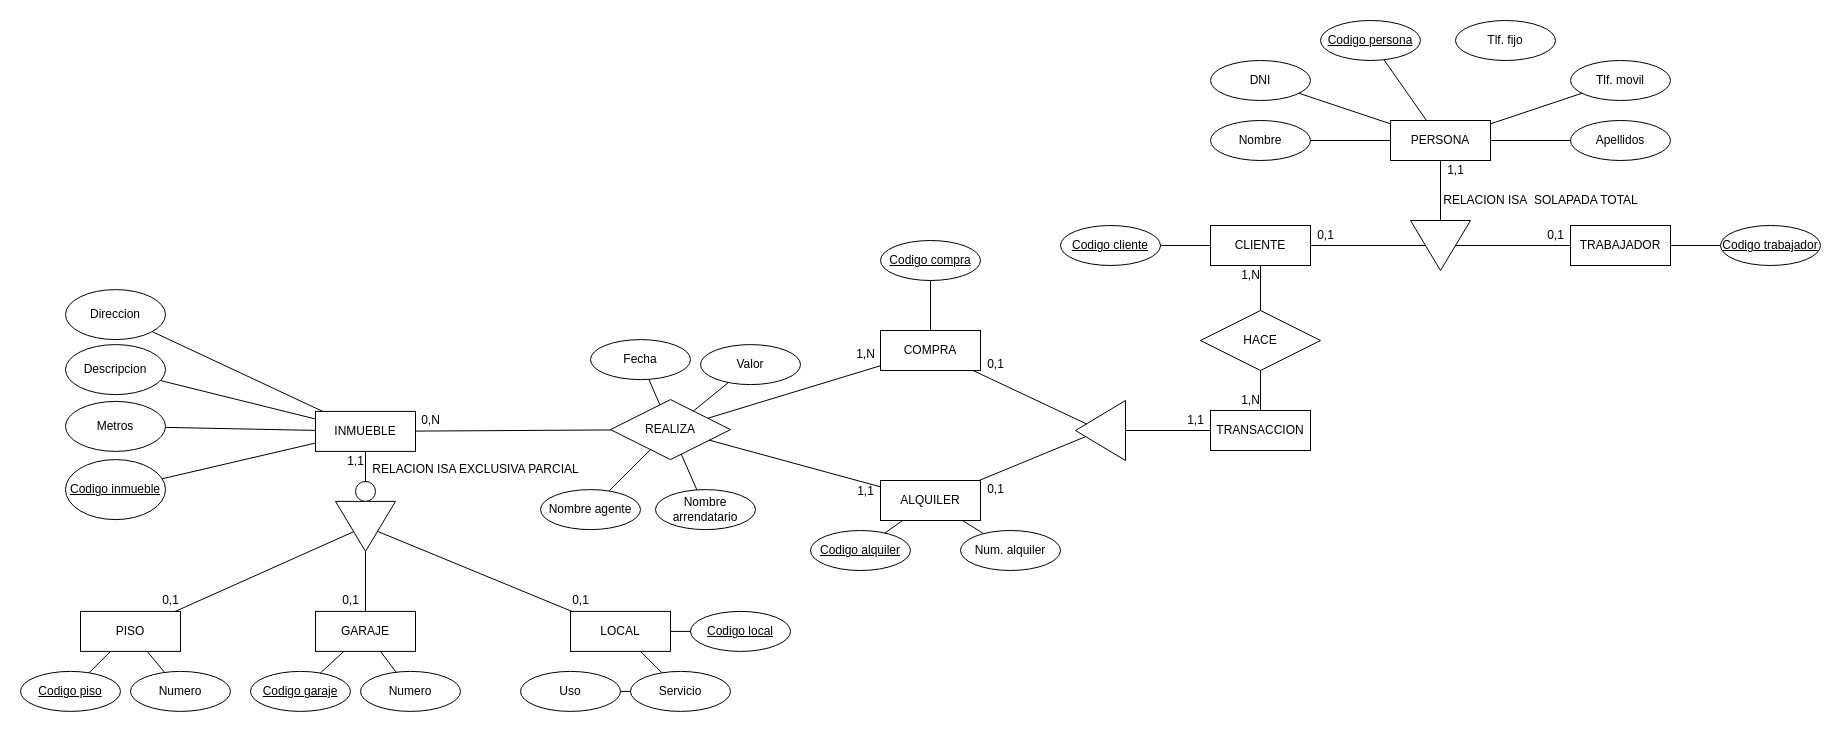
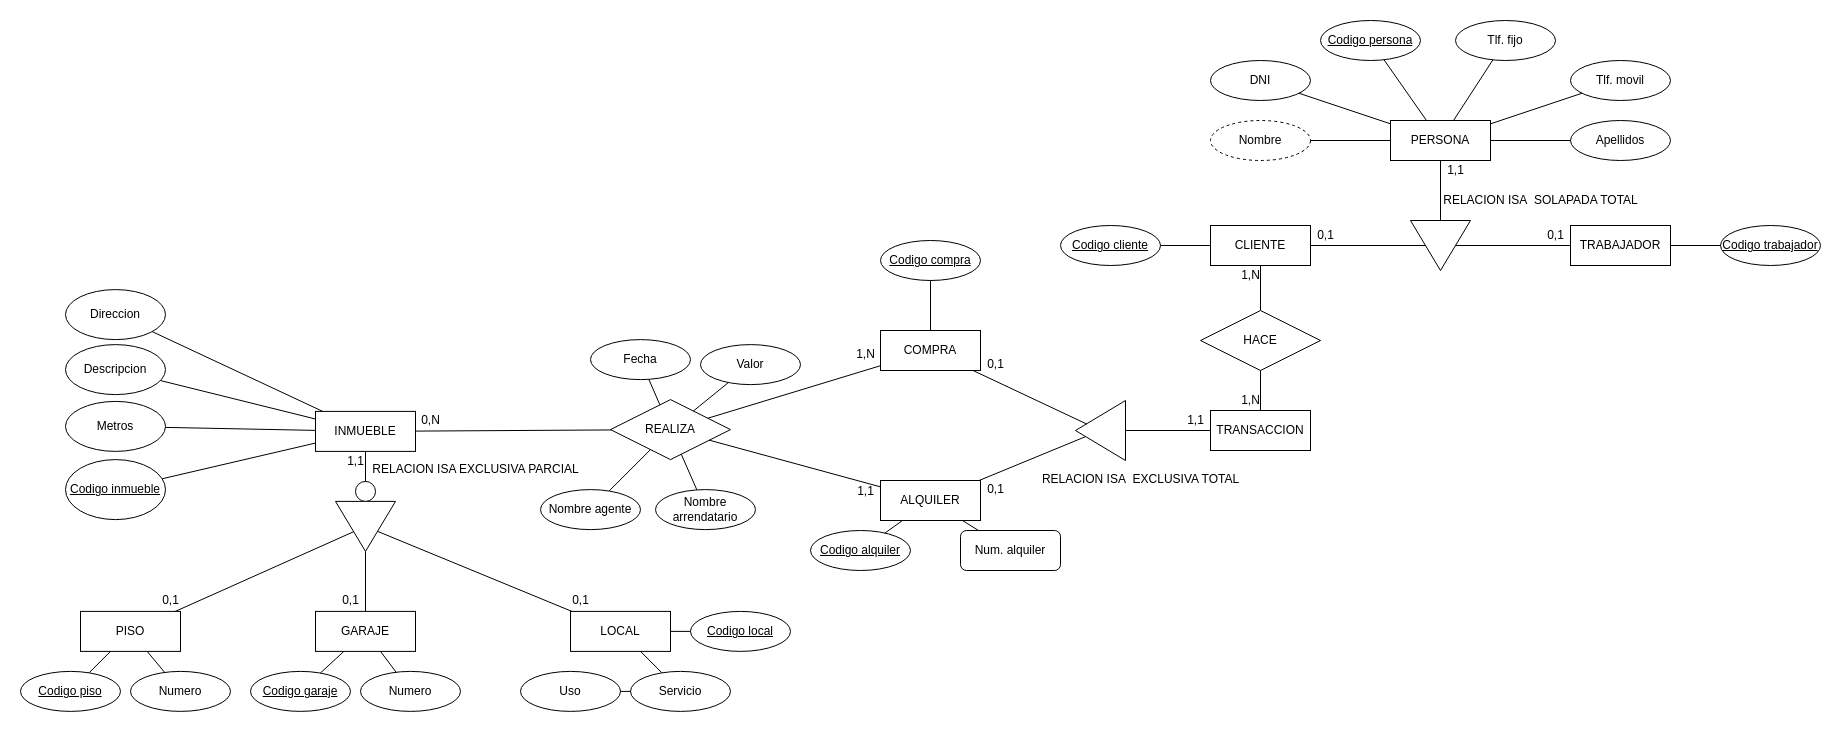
edge "Tlf. fijo" -- "PERSONA": added
node "Nombre": style solid -> dashed
node "RELACION ISA EXCLUSIVA TOTAL": added
node "Num. alquiler": shape ellipse -> rounded rectangle
